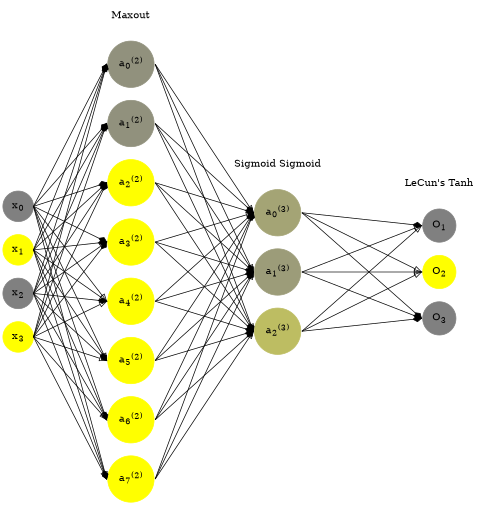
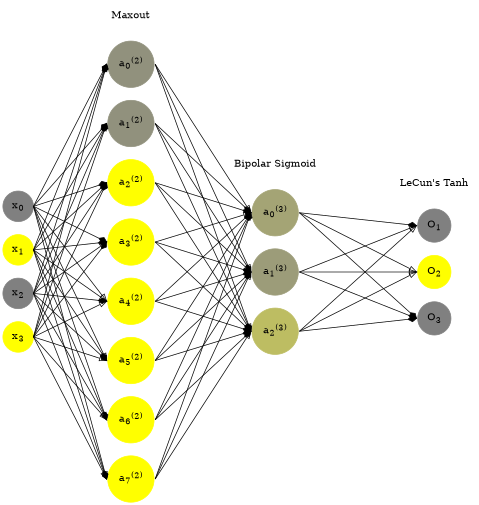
node "Sigmoid Sigmoid": label "Sigmoid Sigmoid" -> "Bipolar Sigmoid"
